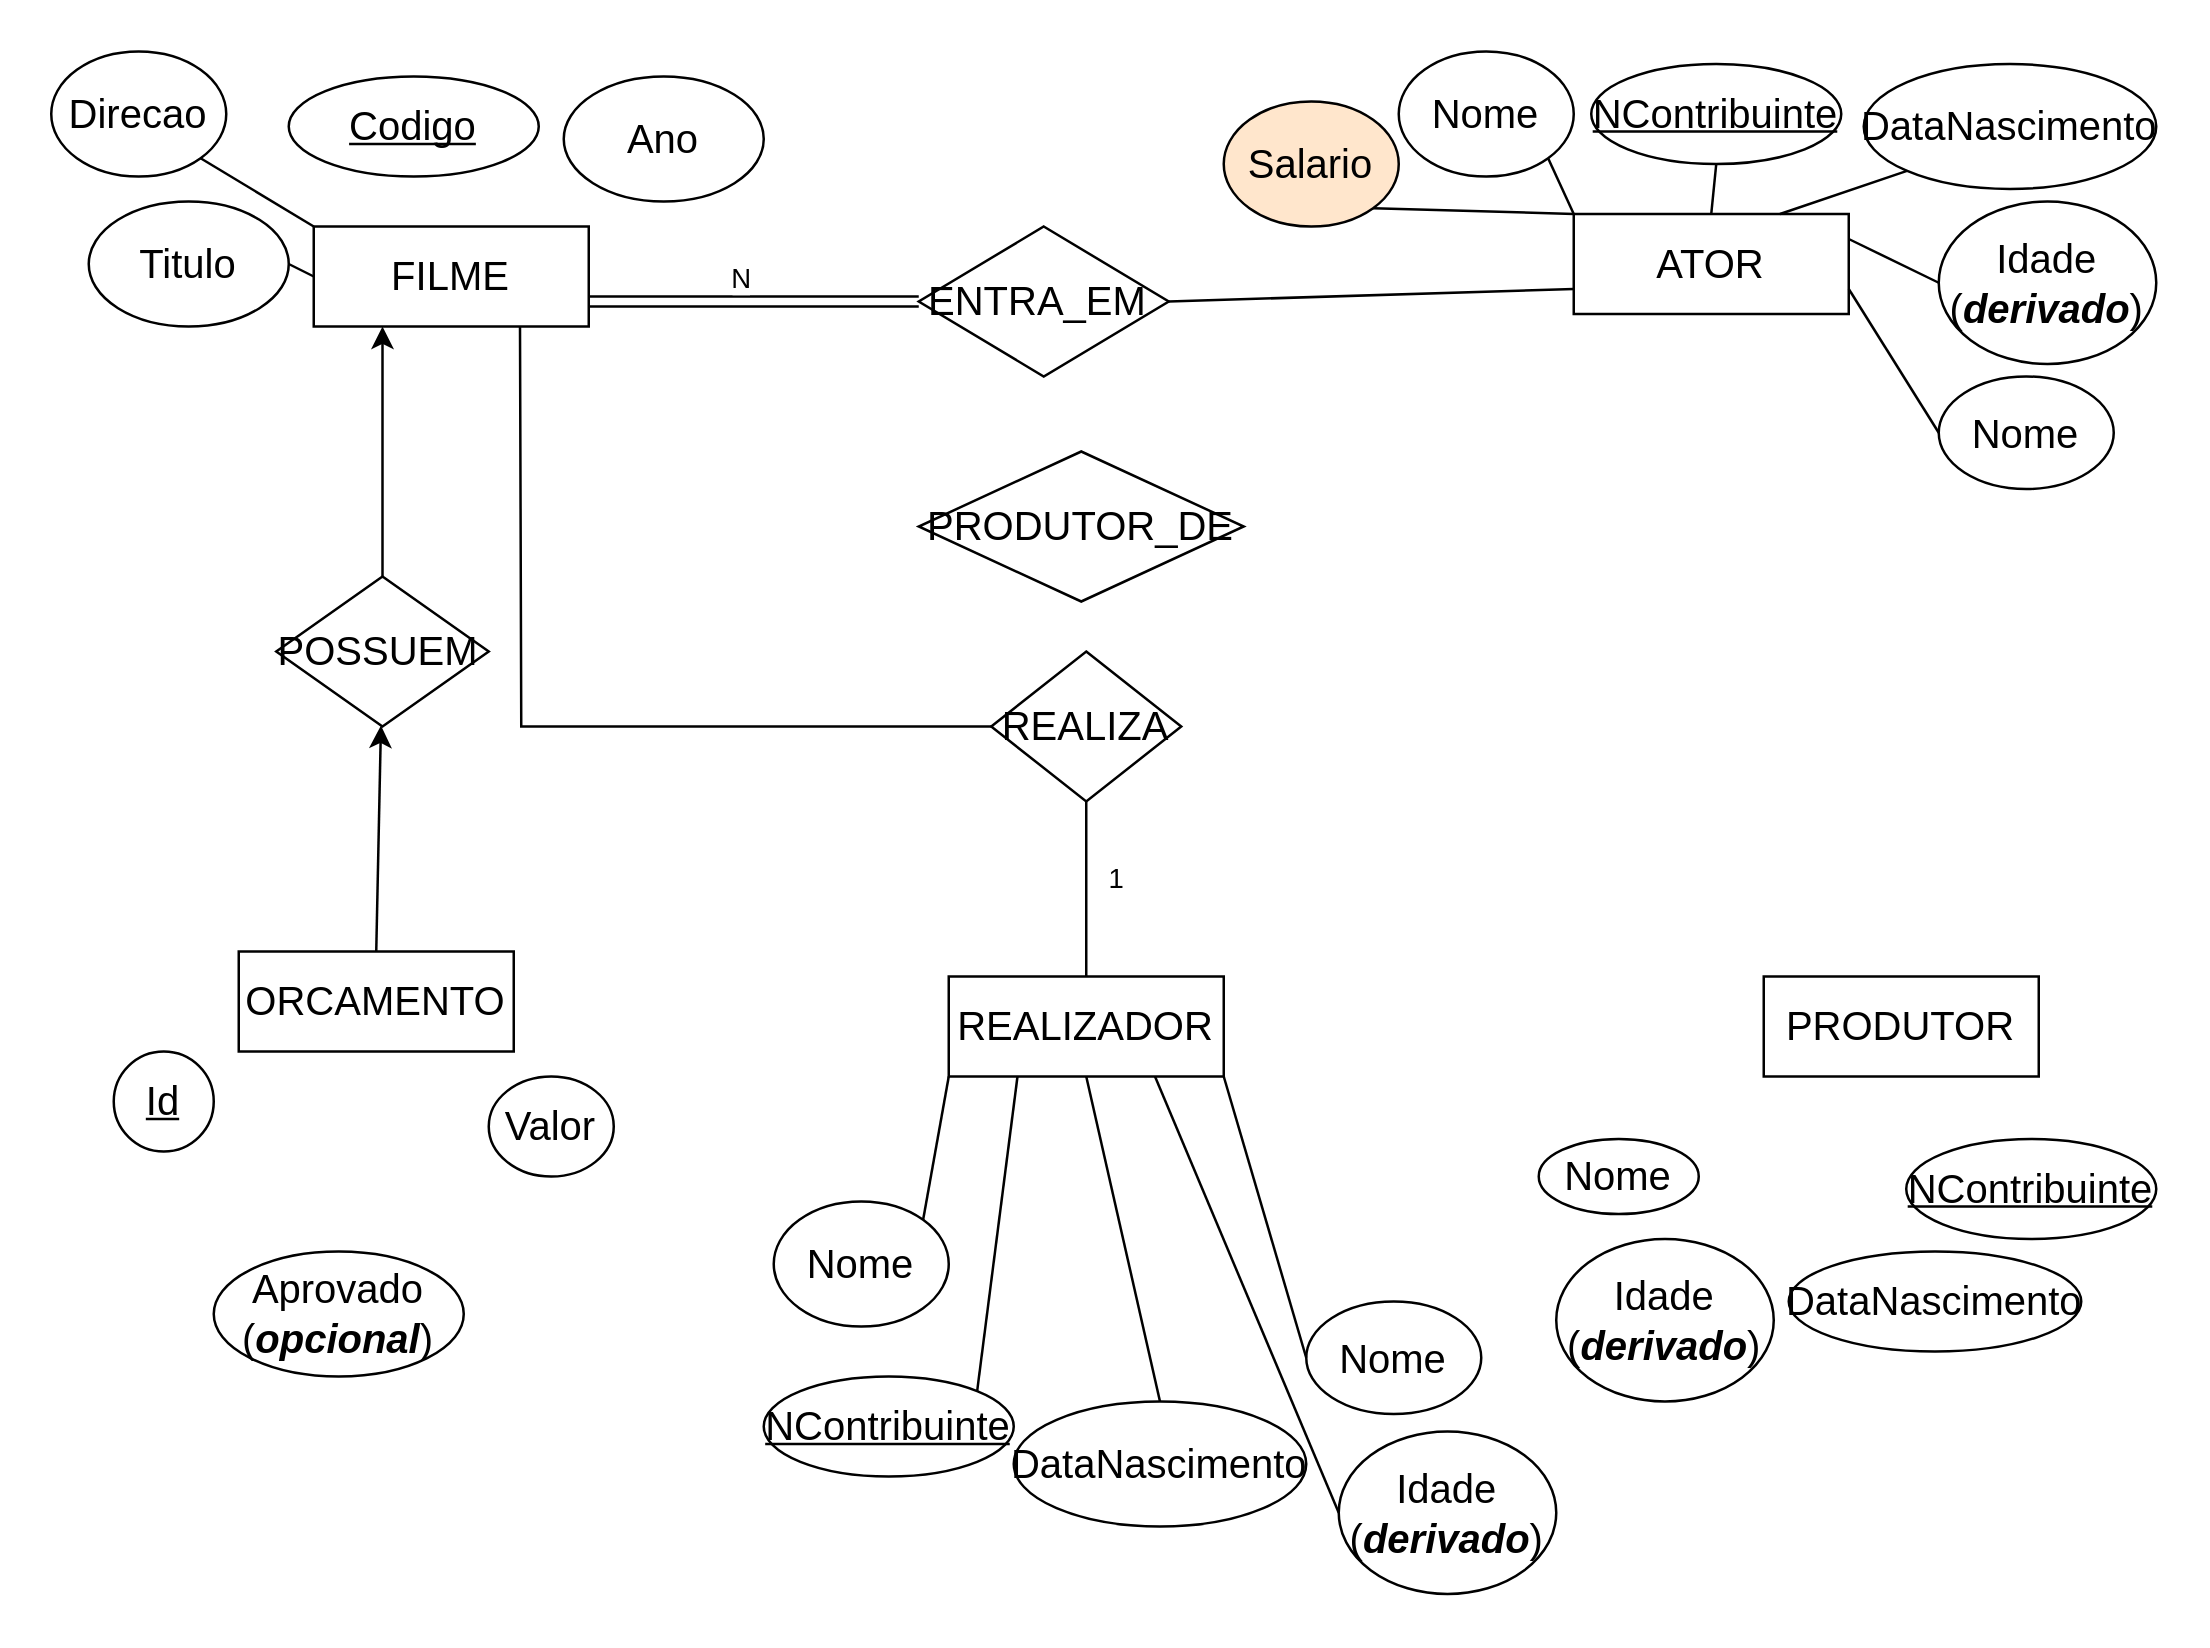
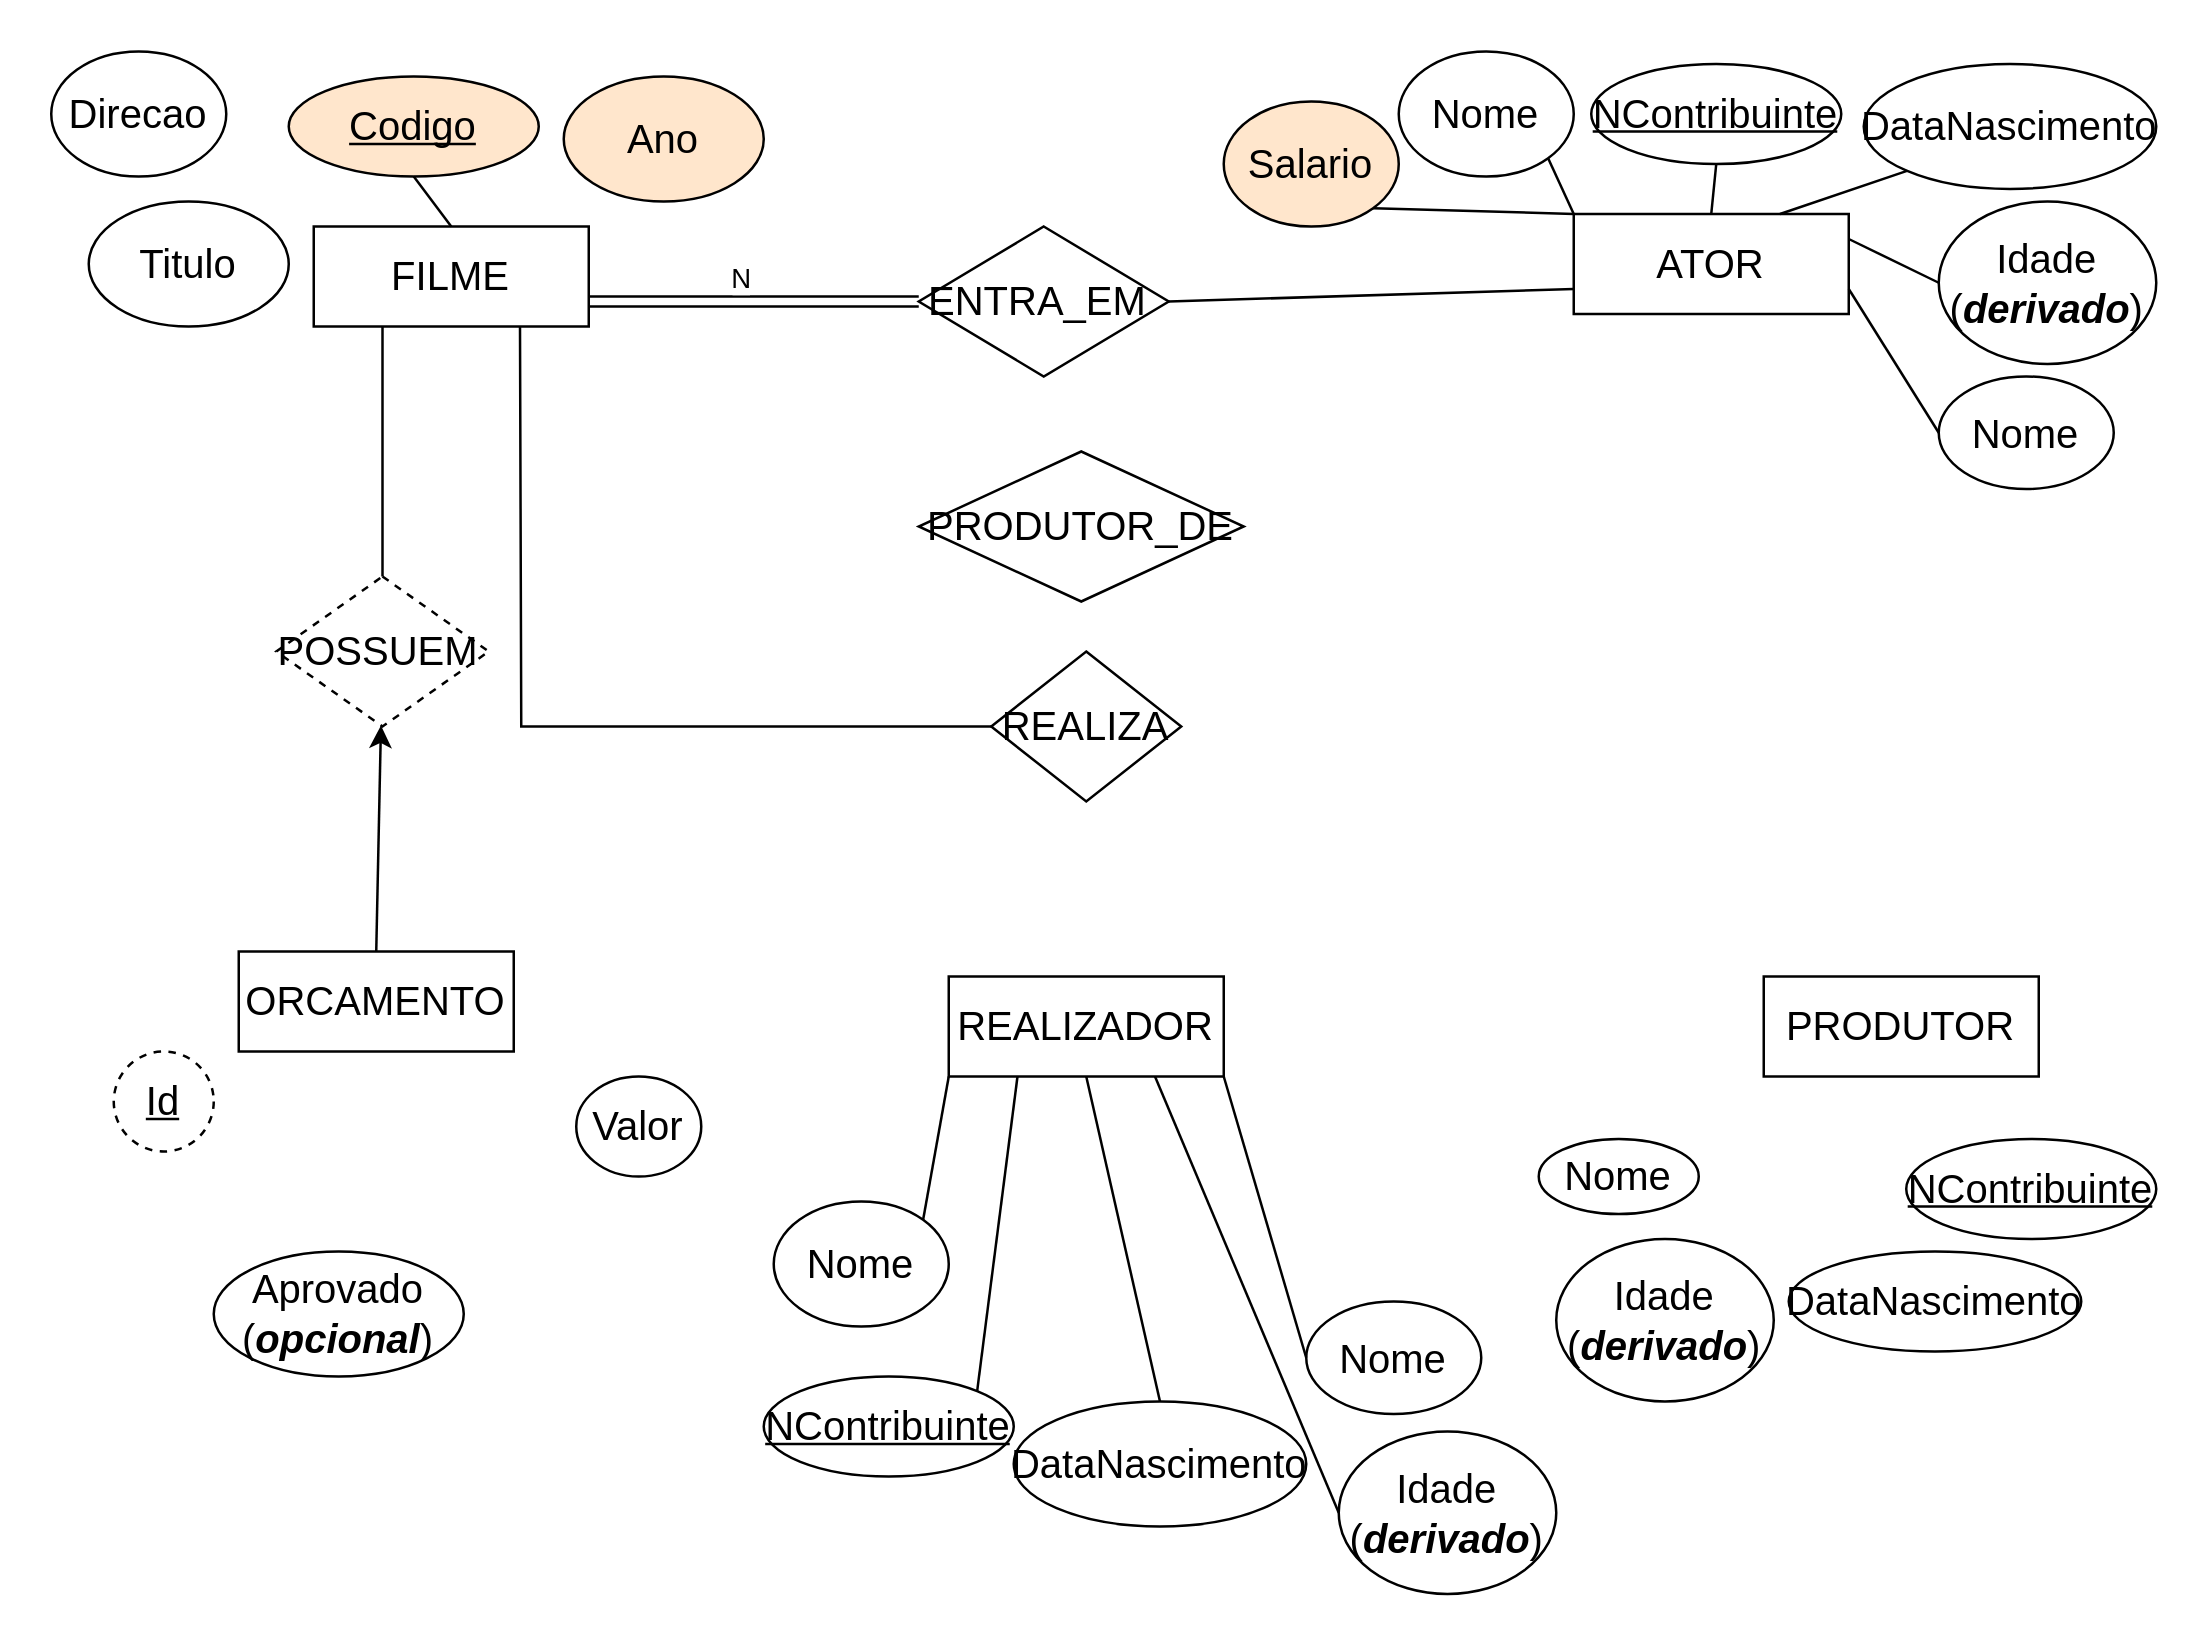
node "Codigo": fillcolor #ffffff -> #ffe6cc
node "Ano": fillcolor #ffffff -> #ffe6cc
edge "Direcao" -- "FILME": removed
edge "Codigo" -- "FILME": added
edge "Titulo" -- "FILME": removed
edge "POSSUEM" -> "FILME": arrowhead classic -> none
node "POSSUEM": style solid -> dashed
edge "REALIZA" -- "REALIZADOR": removed, label "1"
node "Id": style solid -> dashed
node "Valor": moved (551, 1126) -> (639, 1126)
